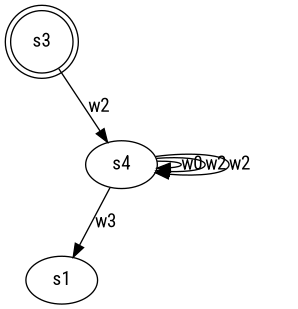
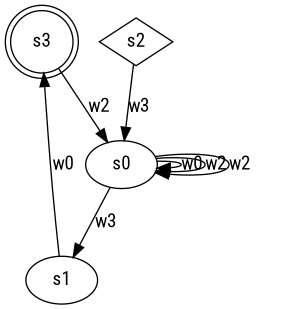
node "s2": added
node "s4": label "s4" -> "s0"
edge "s1" -> "s3": added, label "w0"
